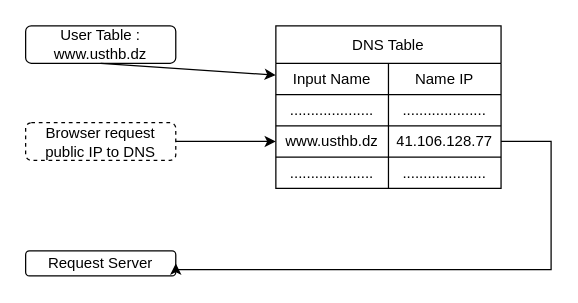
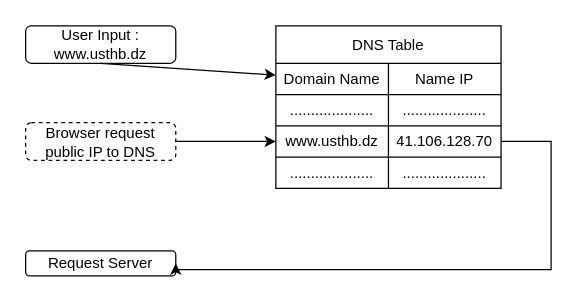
node "User Table : www.usthb.dz": label "User Table : www.usthb.dz" -> "User Input : www.usthb.dz"
node "Input Name": label "Input Name" -> "Domain Name"
node "41.106.128.77": label "41.106.128.77" -> "41.106.128.70"
